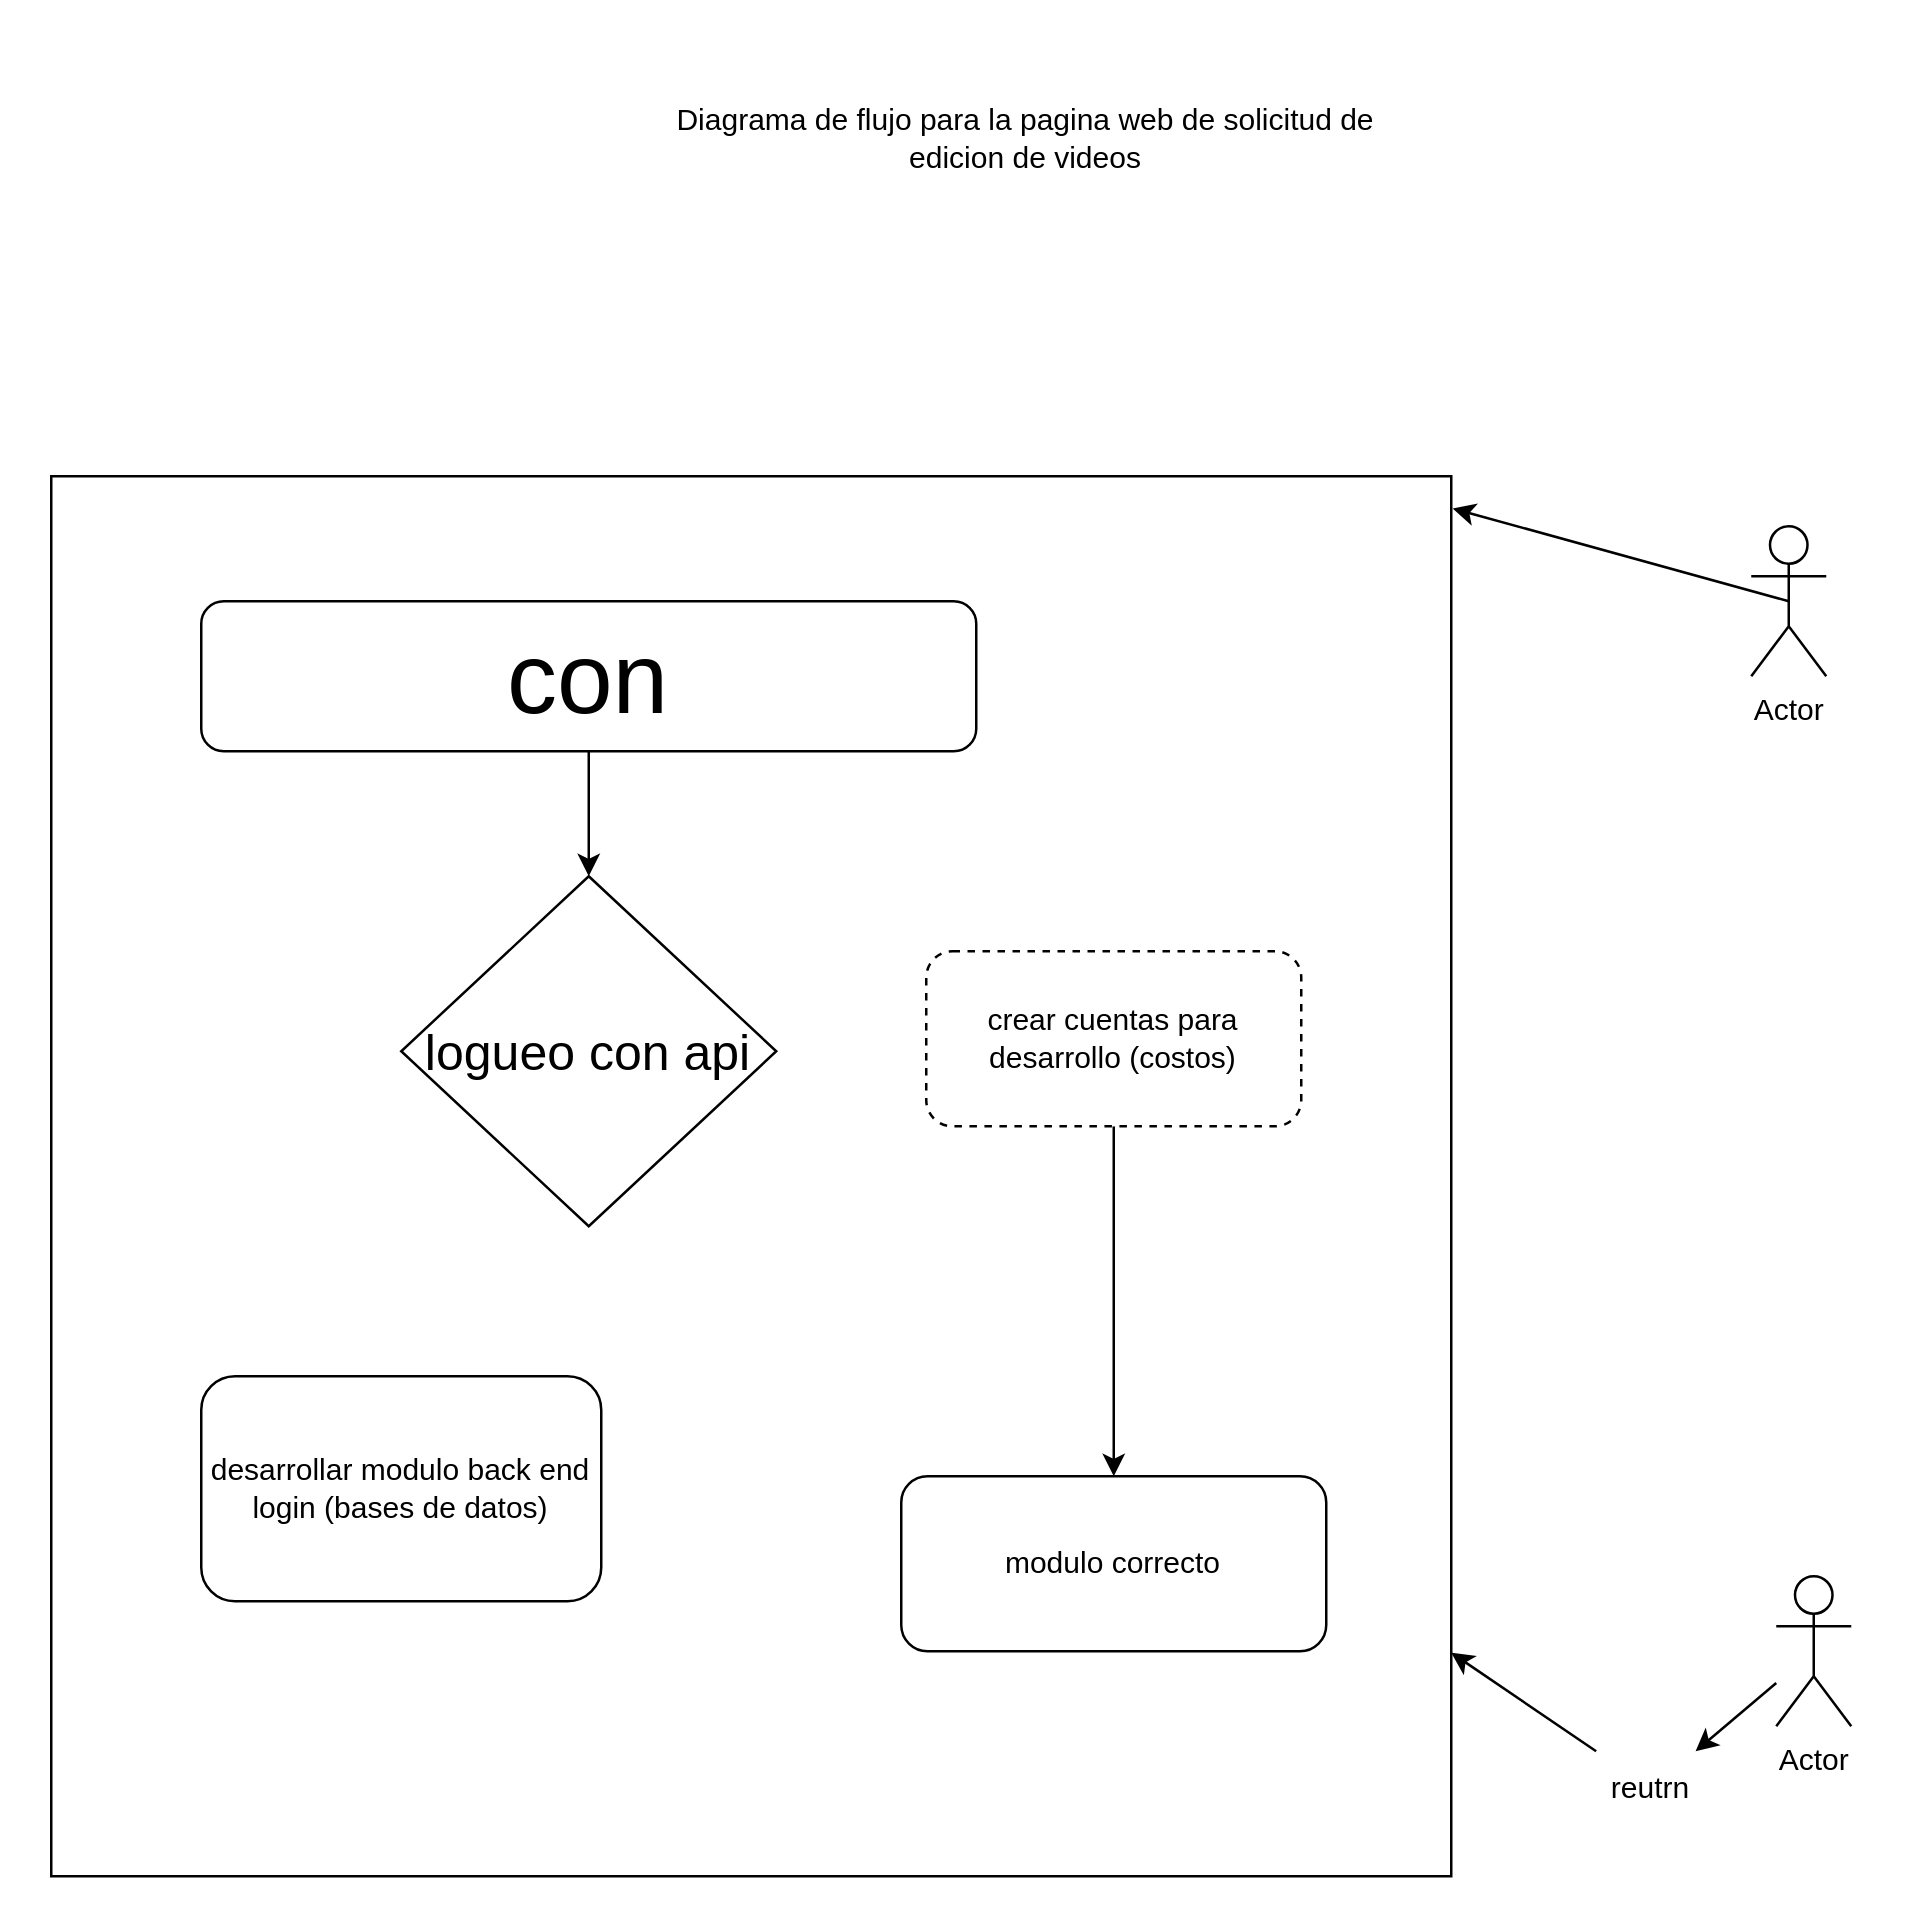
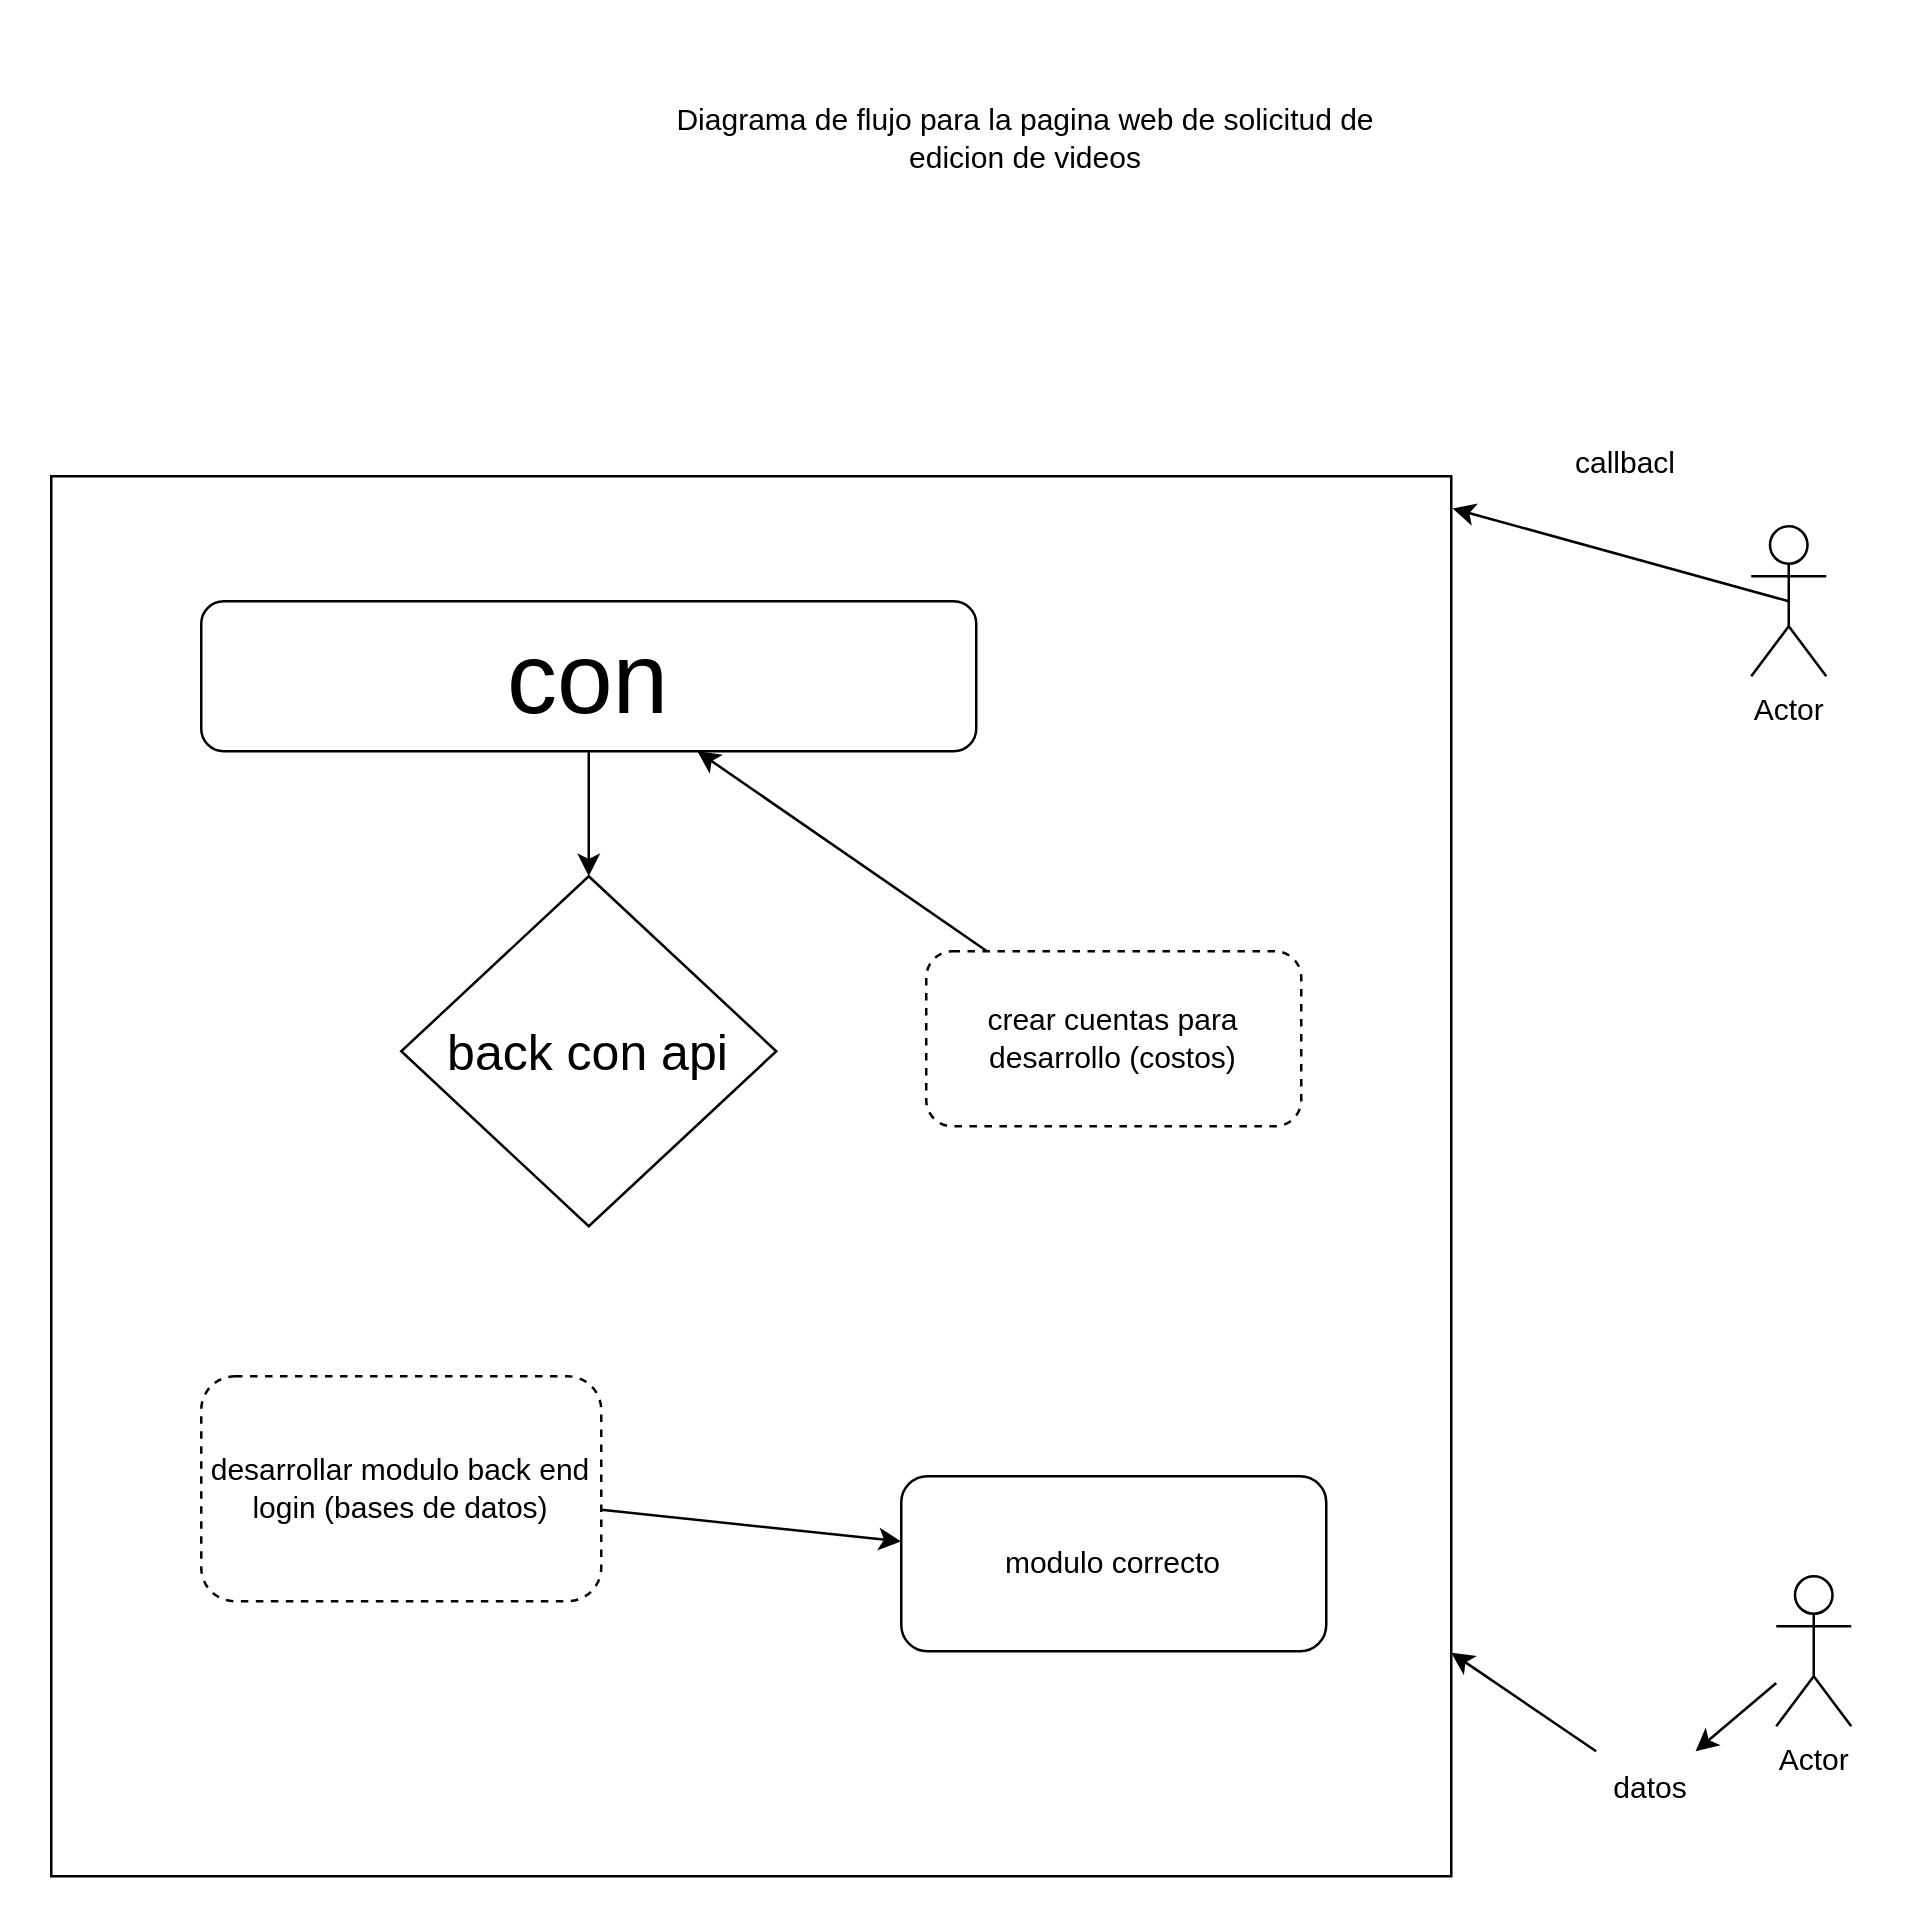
node "callbacl": added
node "logueo con api": label "logueo con api" -> "back con api"
edge "crear cuentas para desarrollo (costos)" -> "modulo correcto": now "crear cuentas para desarrollo (costos)" -> "con"
node "desarrollar modulo back end login (bases de datos)": style solid -> dashed
edge "desarrollar modulo back end login (bases de datos)" -> "modulo correcto": added
node "reutrn": label "reutrn" -> "datos"
